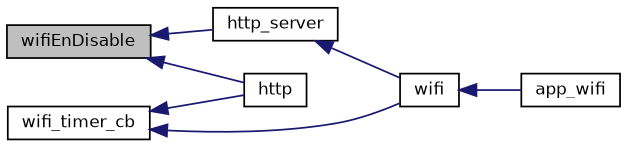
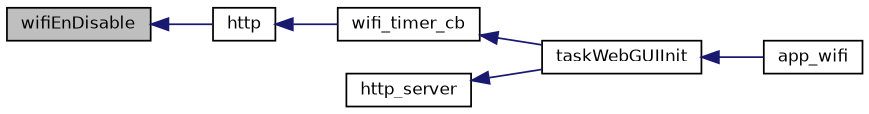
edge "http_server" -> "wifiEnDisable": removed
node "wifi": label "wifi" -> "taskWebGUIInit"
edge "http" -> "wifi_timer_cb": reversed
